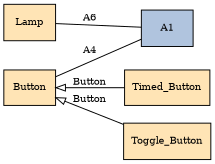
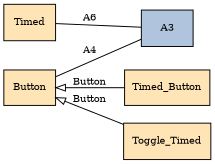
node "Lamp": label "Lamp" -> "Timed"
node "A1": label "A1" -> "A3"
node "Toggle_Button": label "Toggle_Button" -> "Toggle_Timed"
